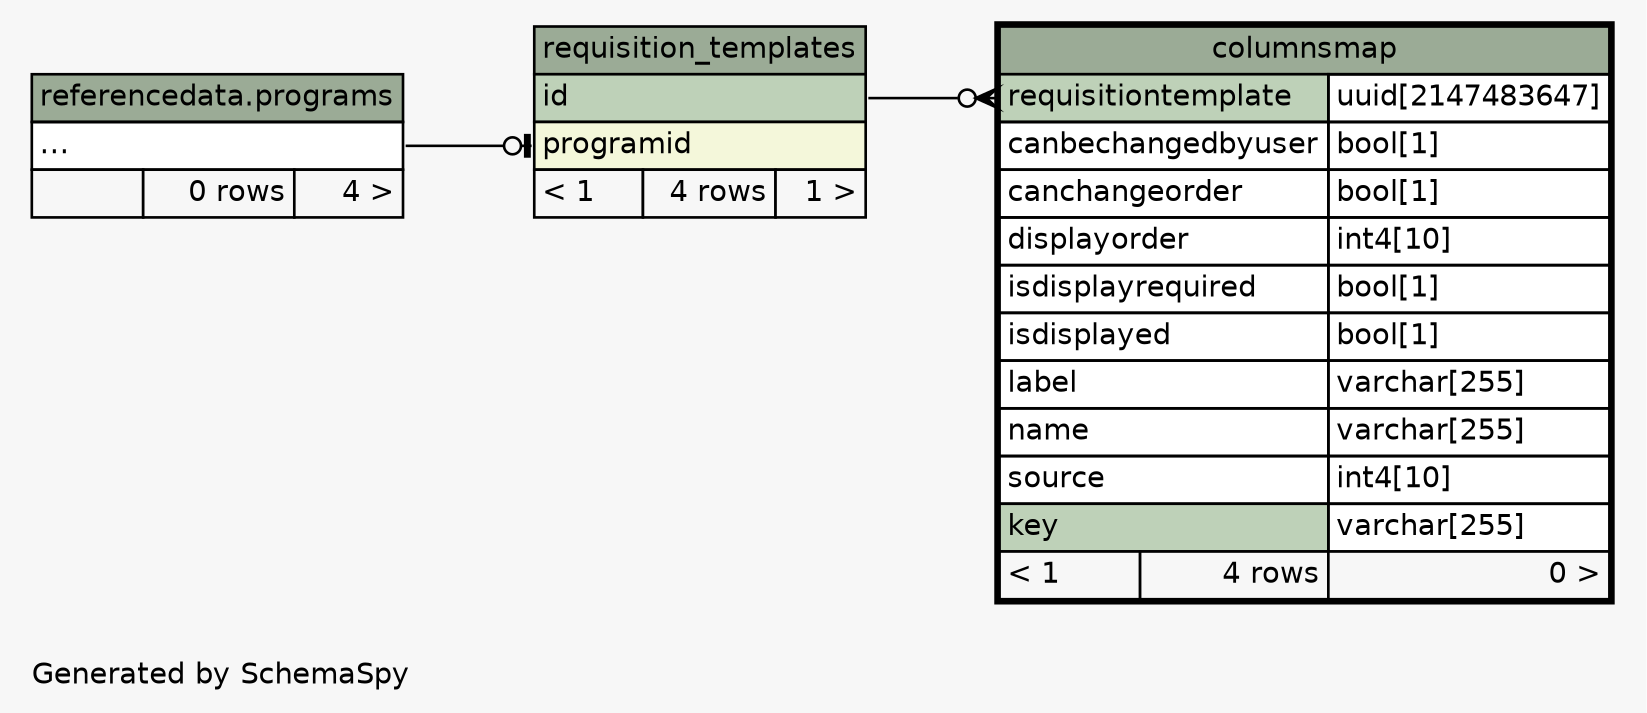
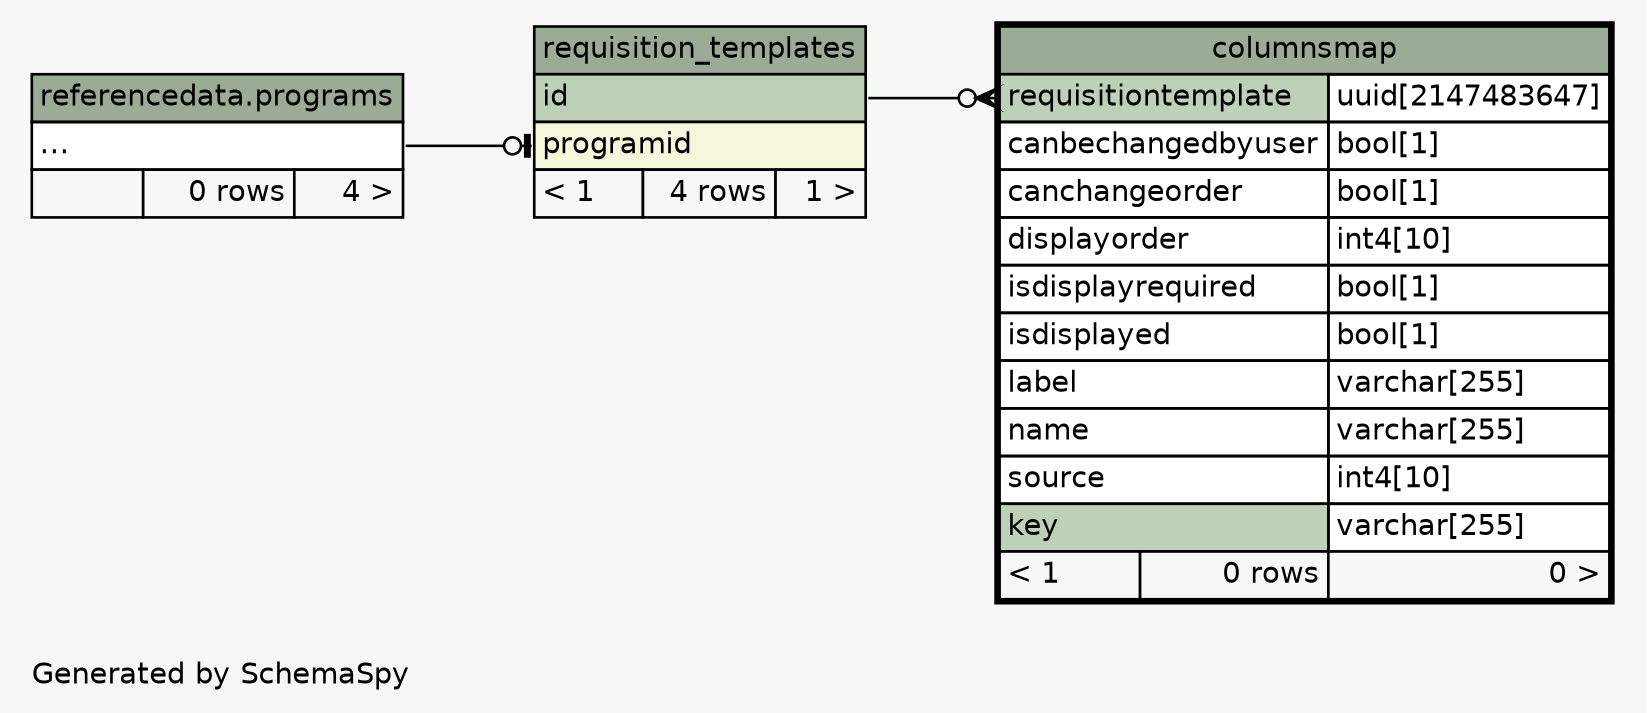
node "columnsmap": text "4 rows" -> "0 rows"
